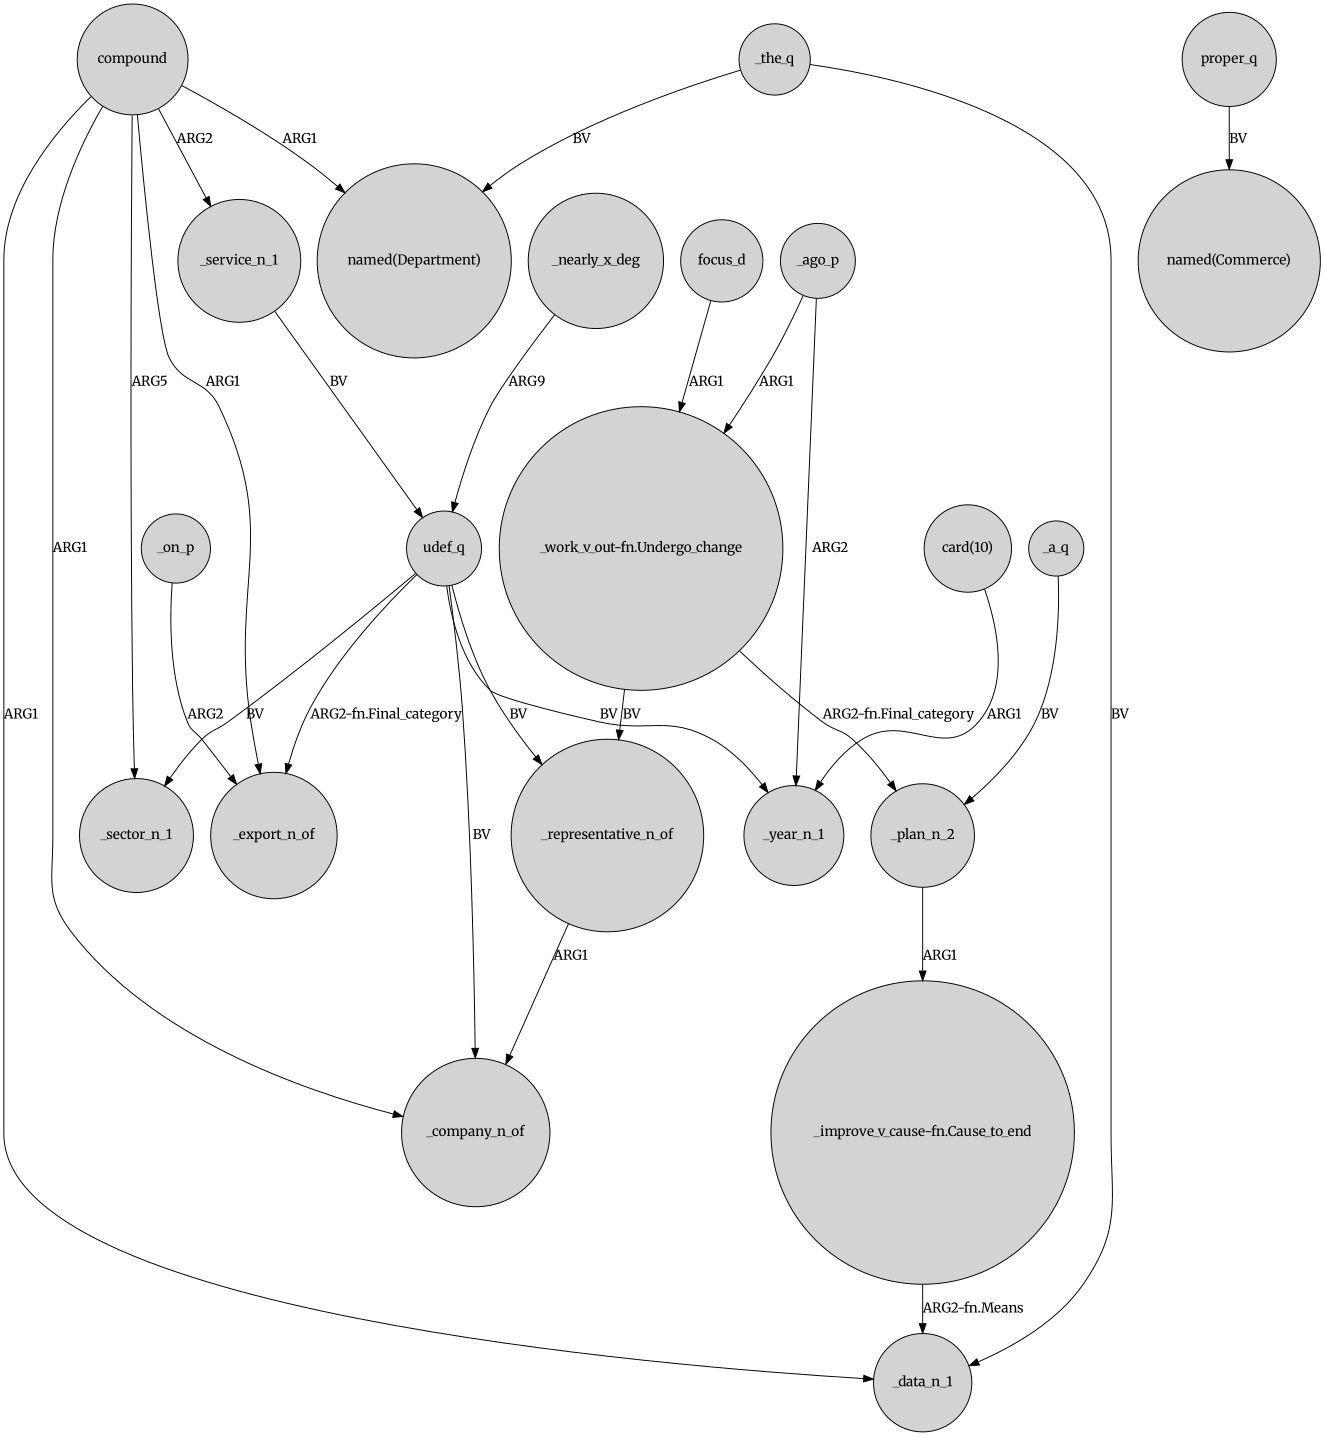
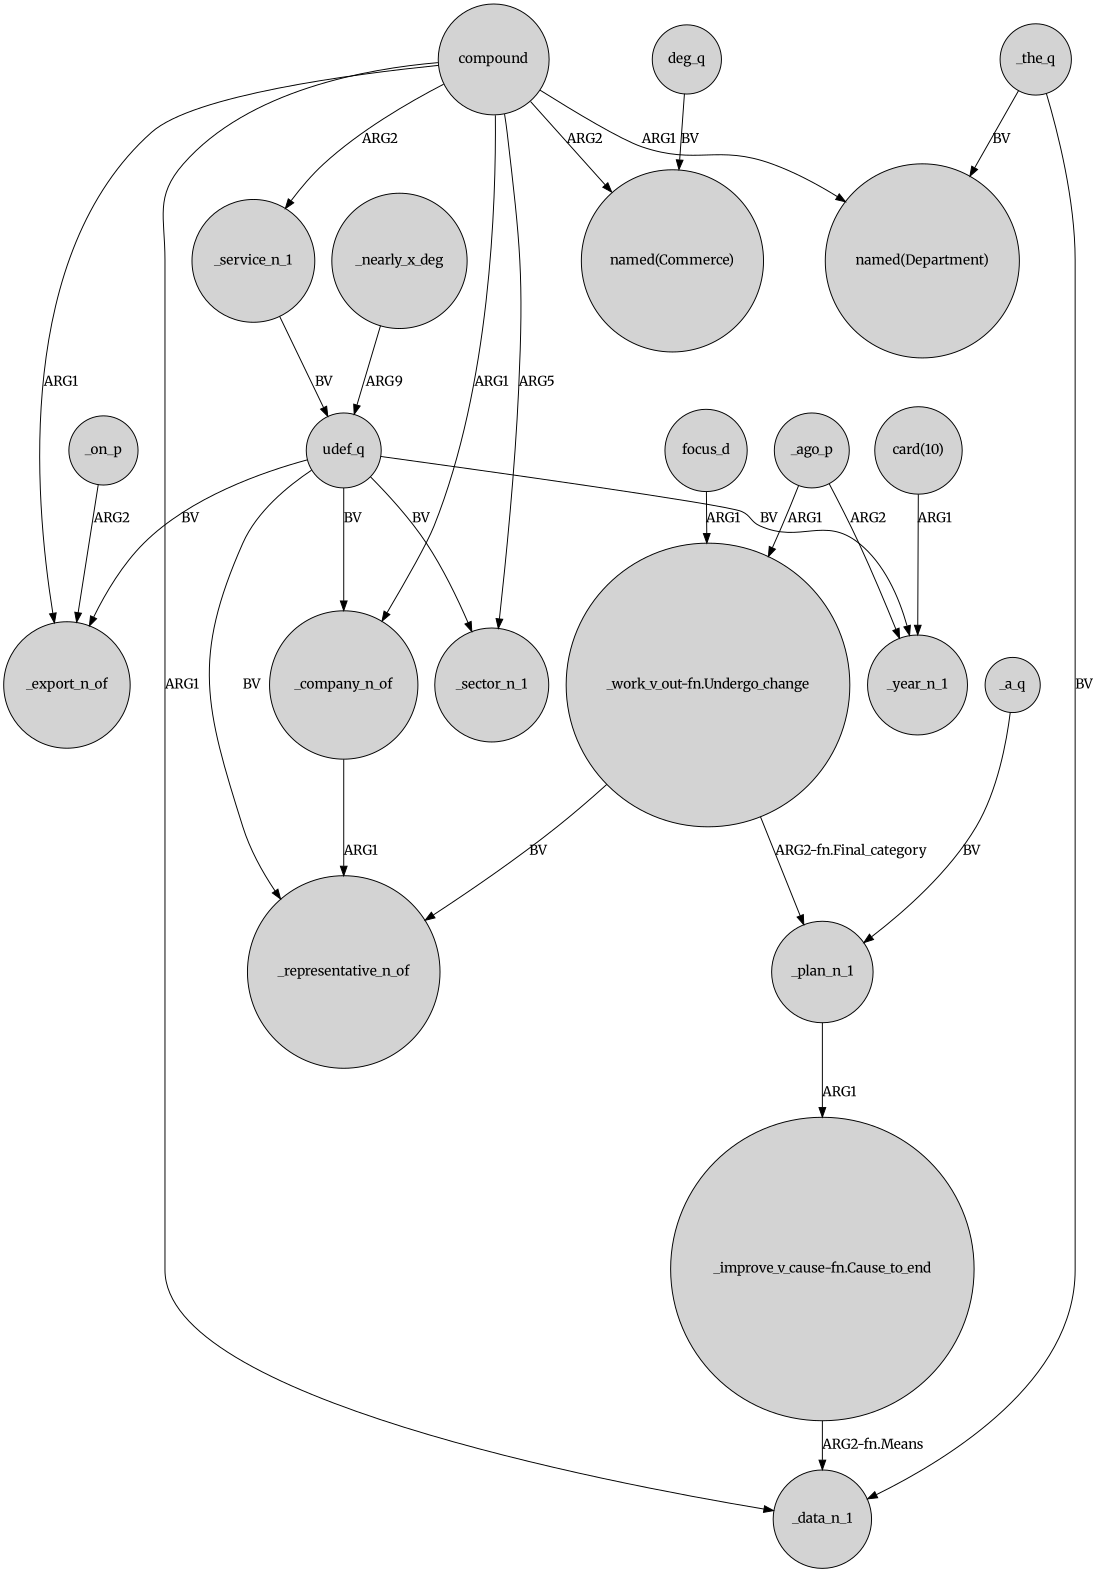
node "proper_q": label "proper_q" -> "deg_q"
edge "compound" -> "named(Commerce)": added, label "ARG2"
edge "udef_q" -> "_export_n_of": label "ARG2-fn.Final_category" -> "BV"
node "_plan_n_2": label "_plan_n_2" -> "_plan_n_1"
edge "_representative_n_of" -> "_company_n_of": reversed
